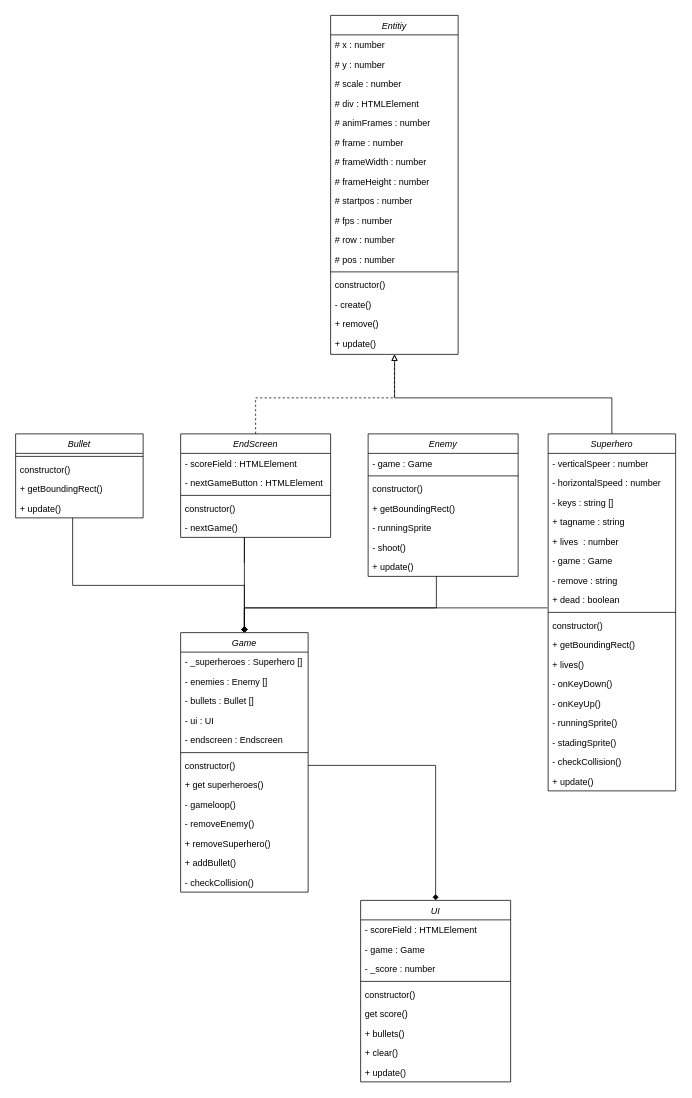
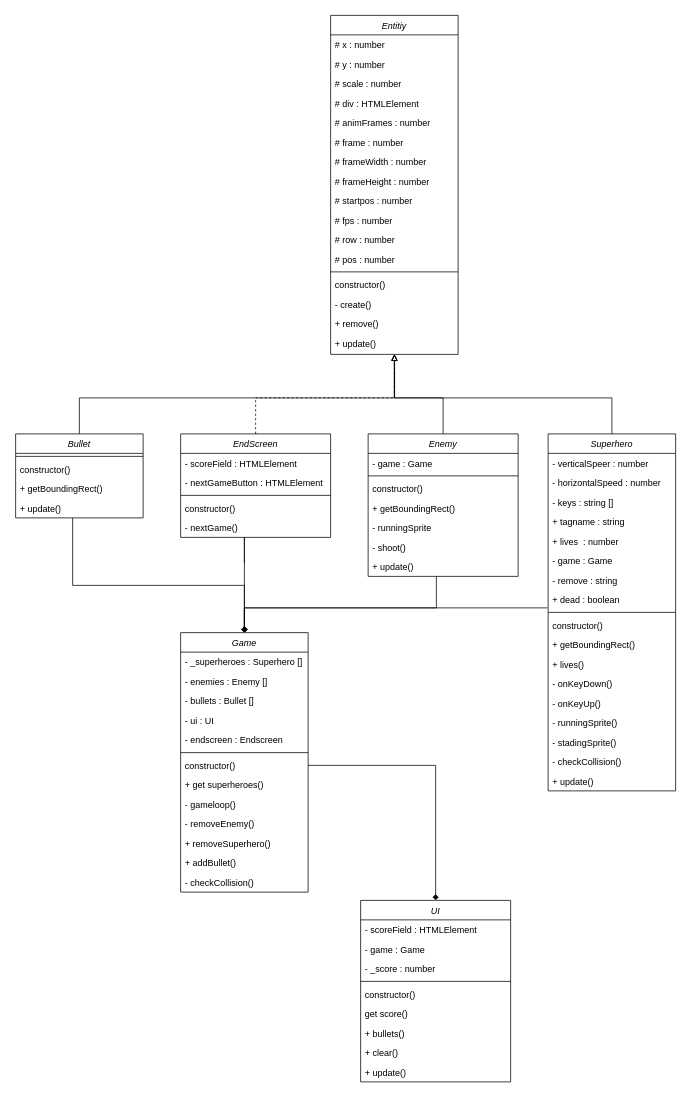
edge "Bullet" -> "Entitiy": added
edge "Enemy" -> "Entitiy": added
